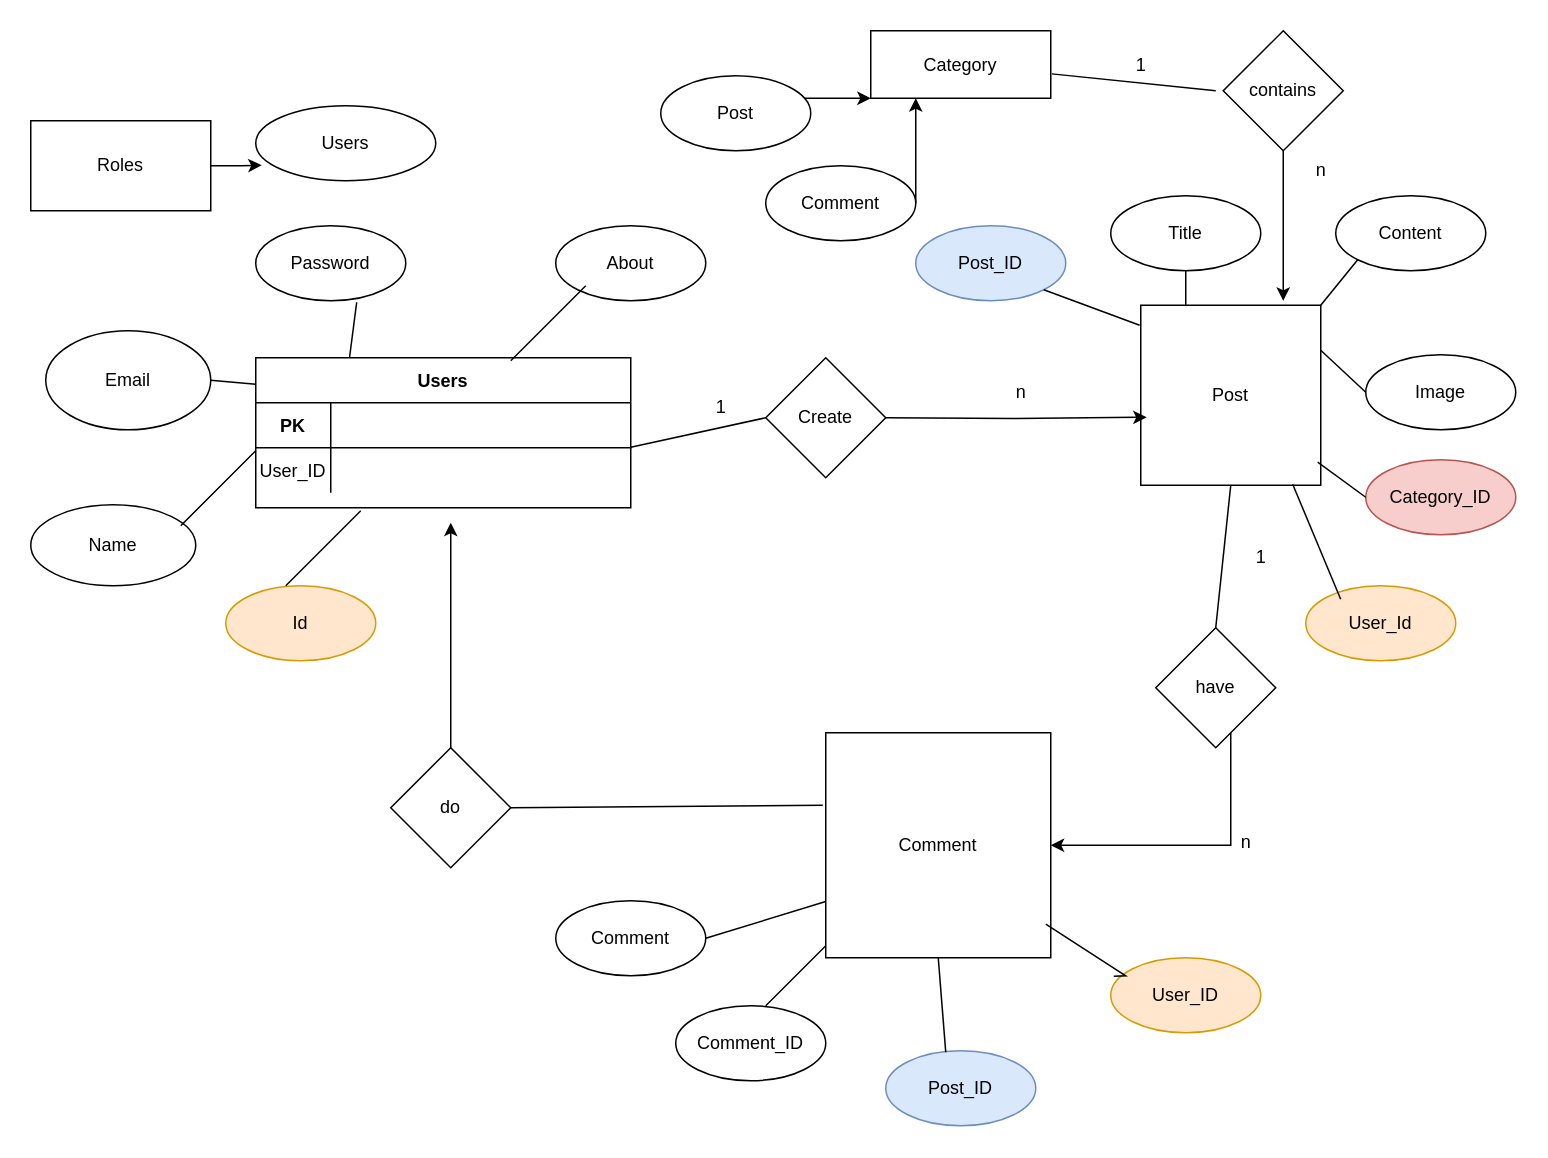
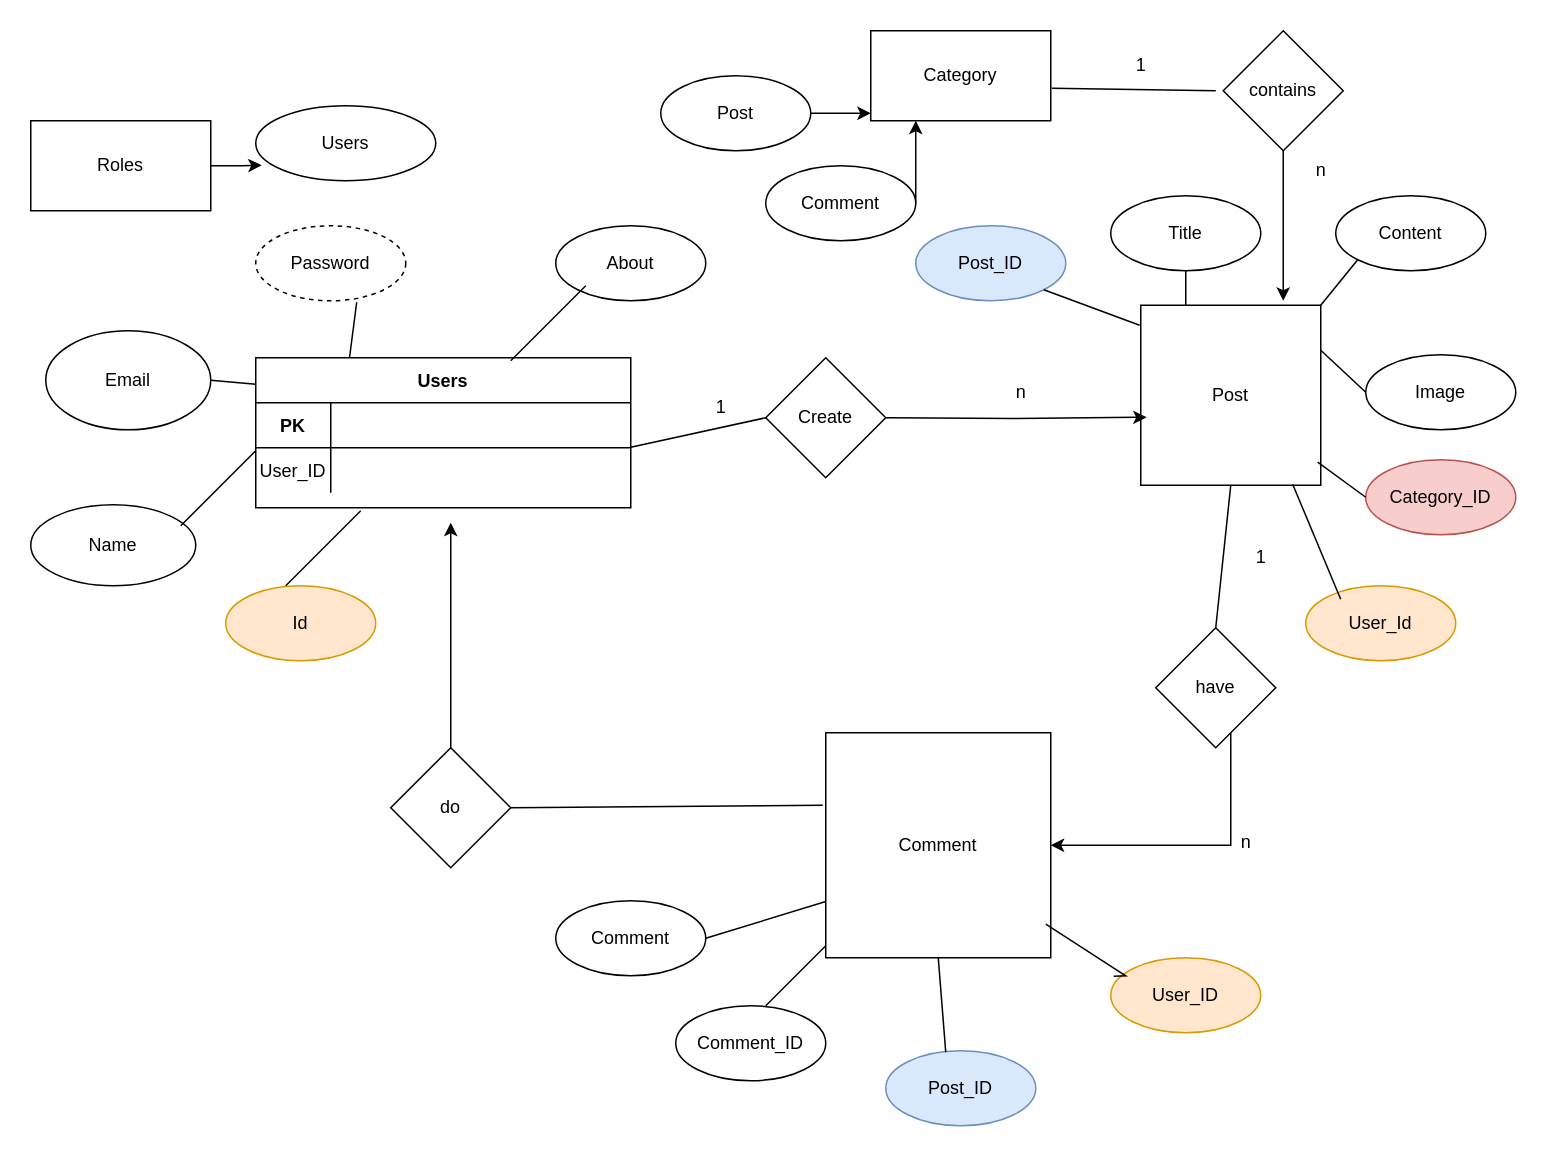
node "Category": size 180x68 -> 180x90
node "Password": style solid -> dashed
